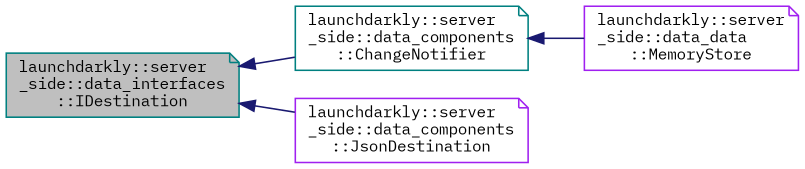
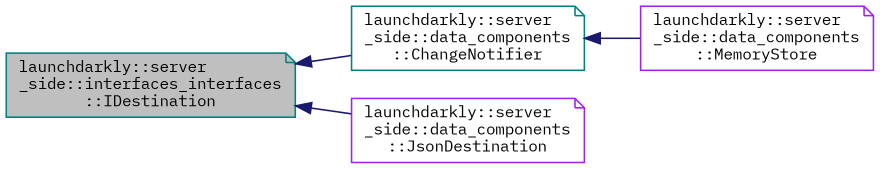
node "launchdarkly::server _side::data_data ::MemoryStore": label "launchdarkly::server _side::data_data ::MemoryStore" -> "launchdarkly::server _side::data_components ::MemoryStore"
node "launchdarkly::server _side::data_interfaces ::IDestination": label "launchdarkly::server _side::data_interfaces ::IDestination" -> "launchdarkly::server _side::interfaces_interfaces ::IDestination"
